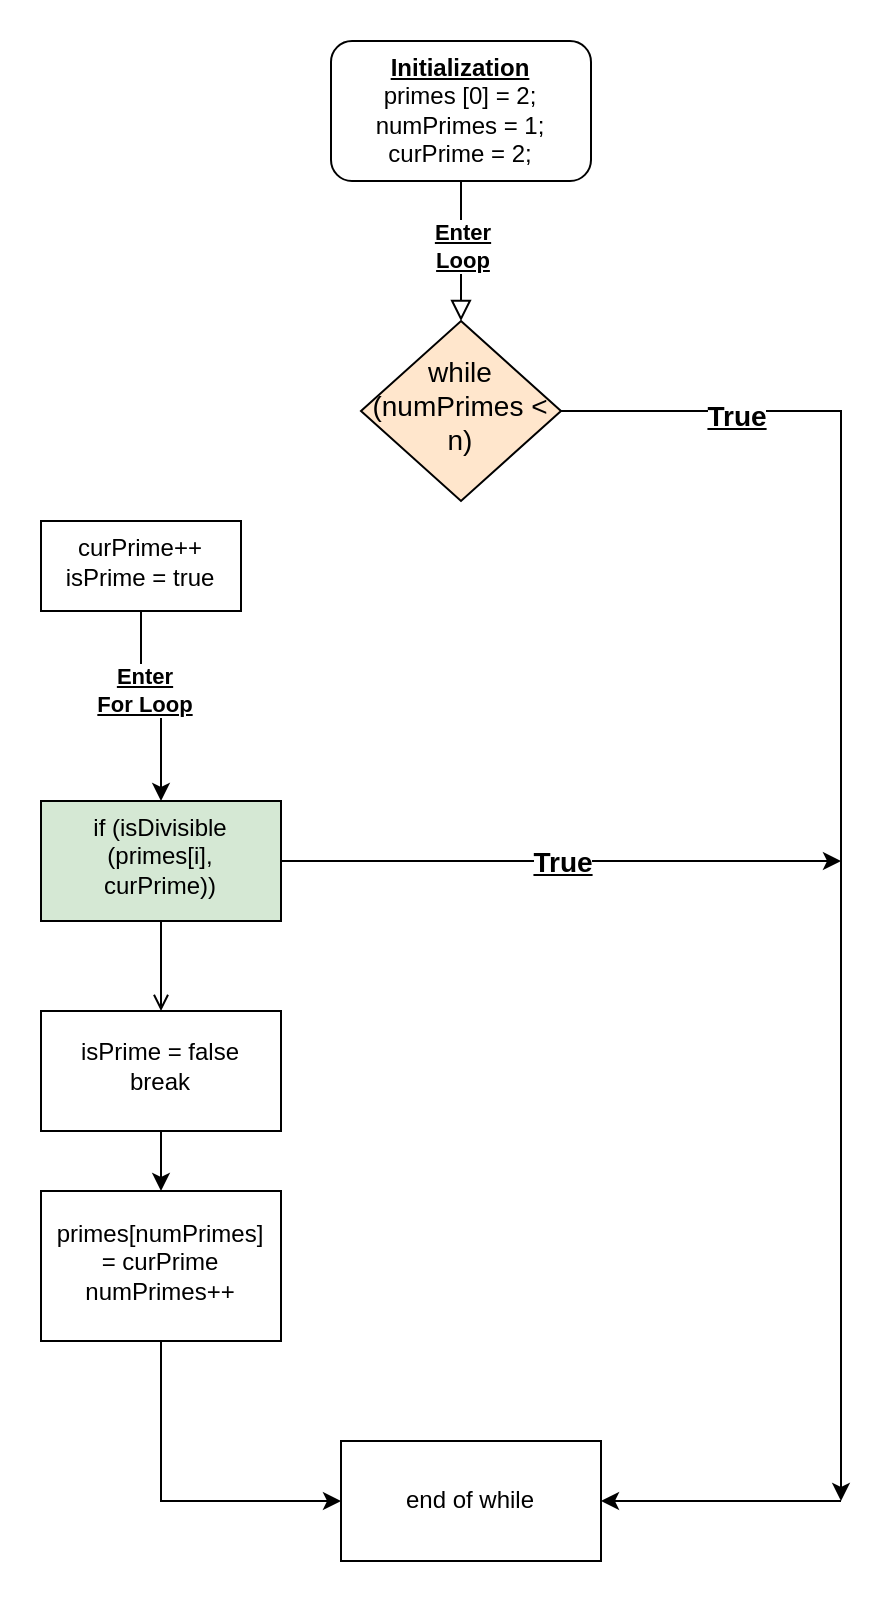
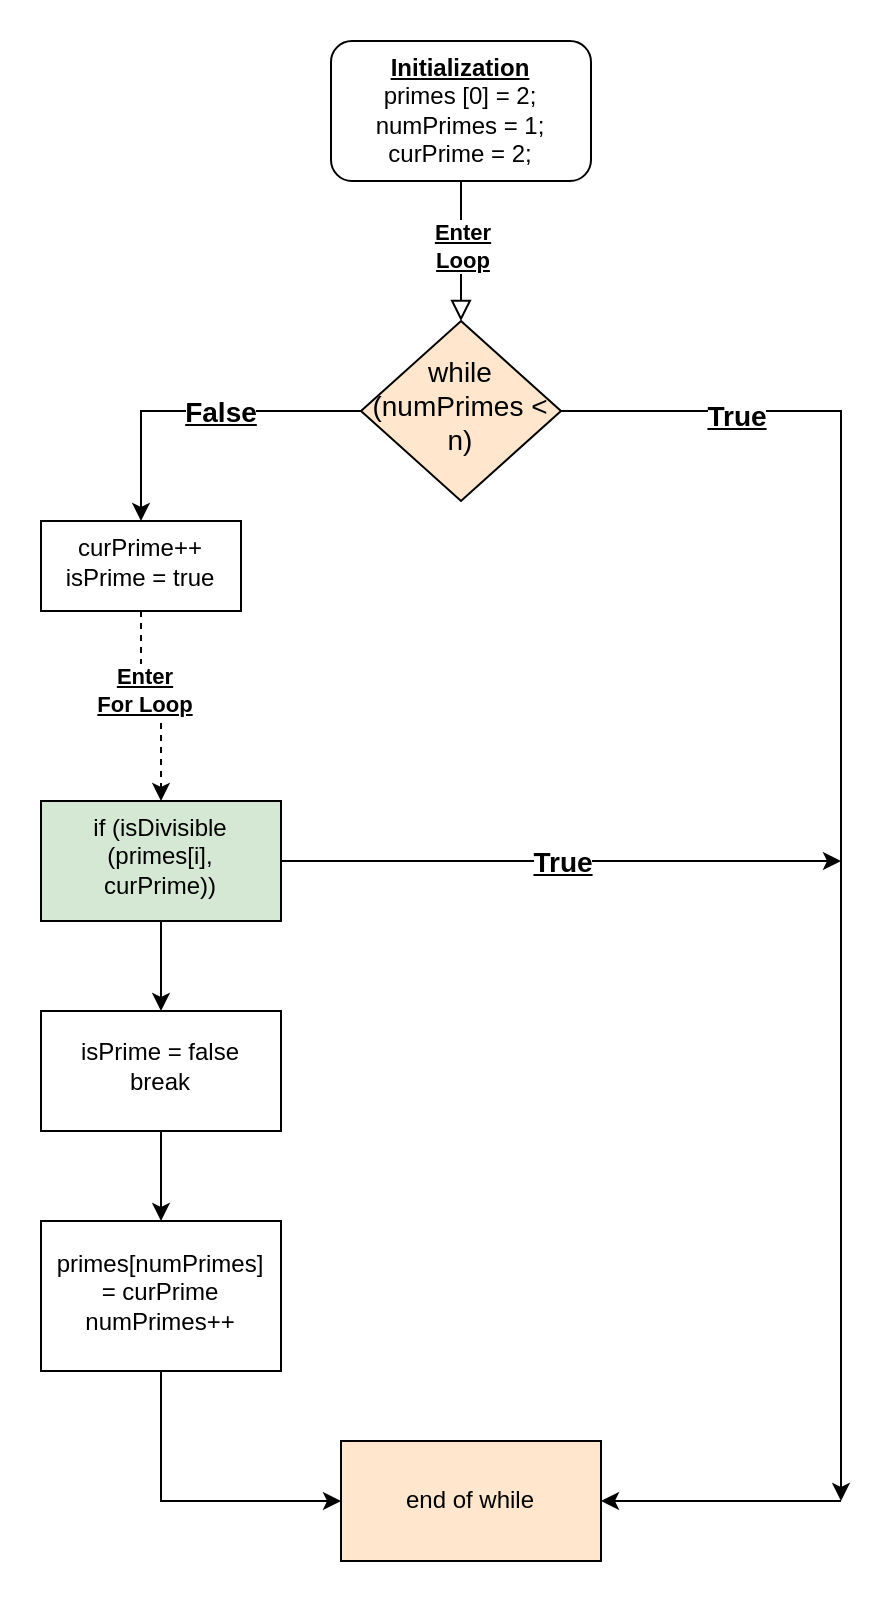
edge "while (numPrimes < n)" -> "curPrime++ isPrime = true": added, label "False"
edge "curPrime++ isPrime = true" -> "if (isDivisible (primes[i], curPrime))": style solid -> dashed
edge "if (isDivisible (primes[i], curPrime))" -> "isPrime = false break": arrowhead open -> classic
node "primes[numPrimes] = curPrime numPrimes++": moved (161, 1266) -> (161, 1296)
node "end of while": fillcolor #ffffff -> #ffe6cc
